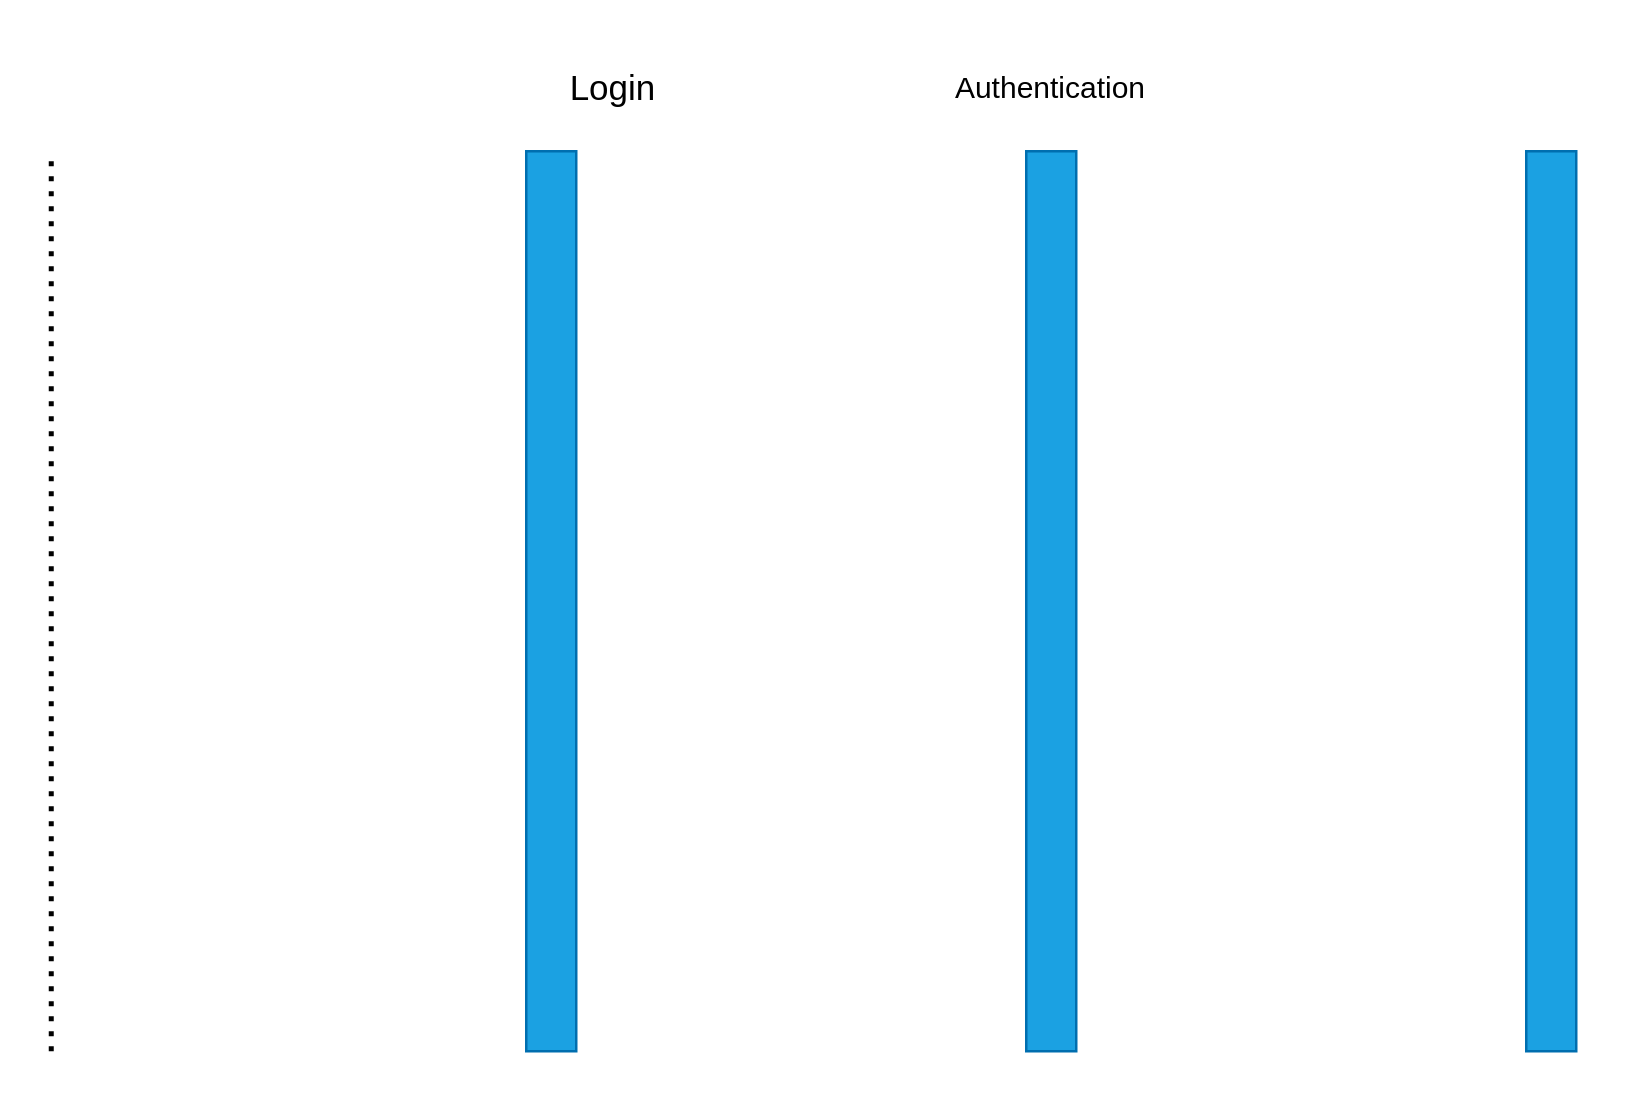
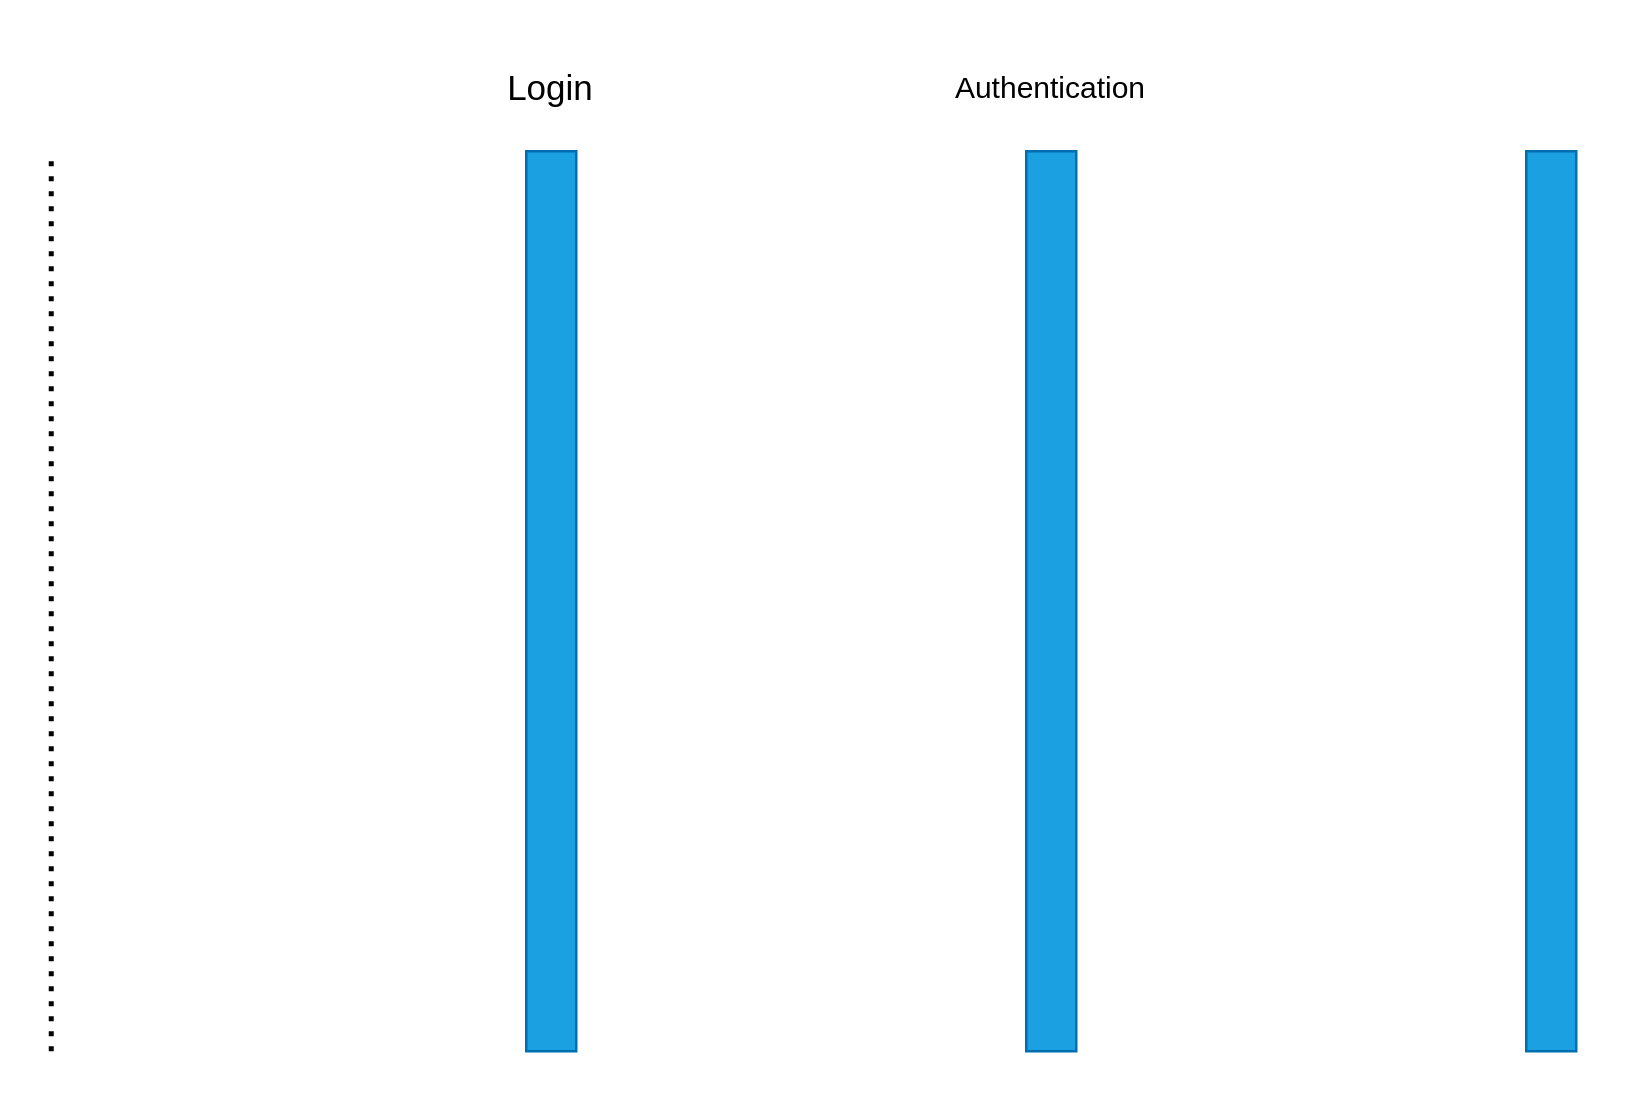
node "Login": moved (614, 89) -> (551, 89)
